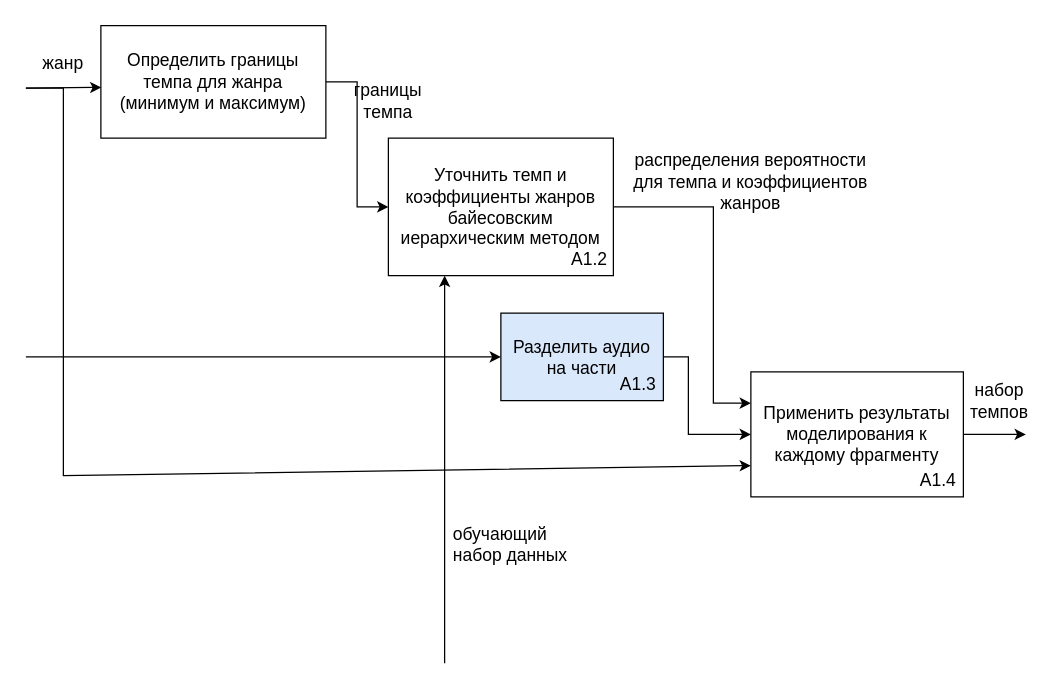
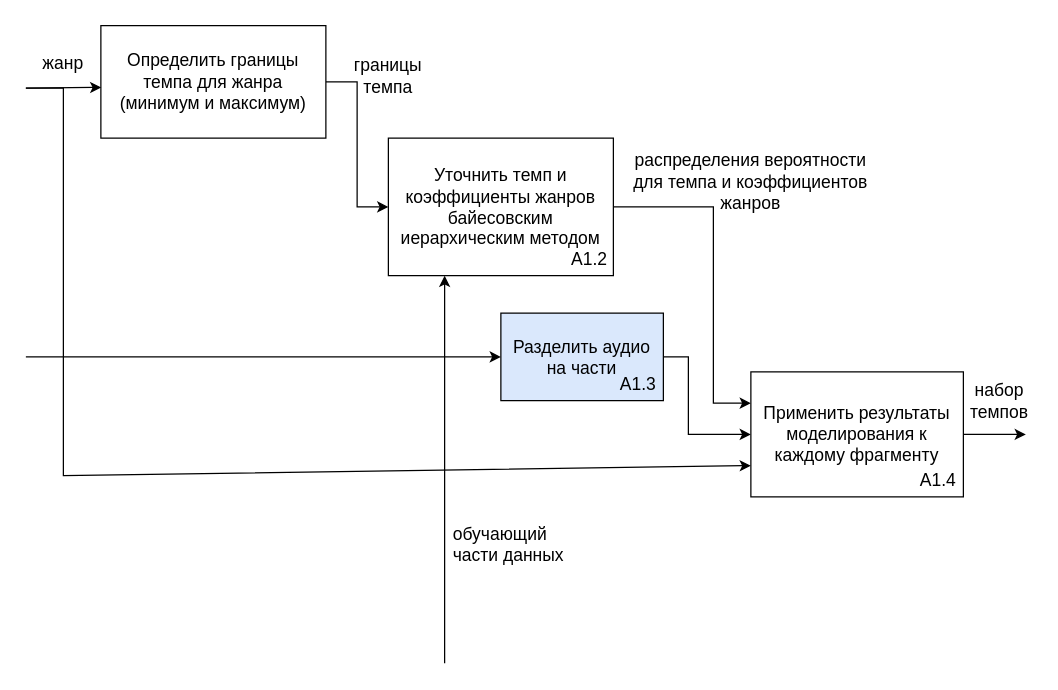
node "границы темпа": moved (388, 101) -> (388, 76)
node "обучающий набор данных": label "обучающий набор данных" -> "обучающий части данных"
